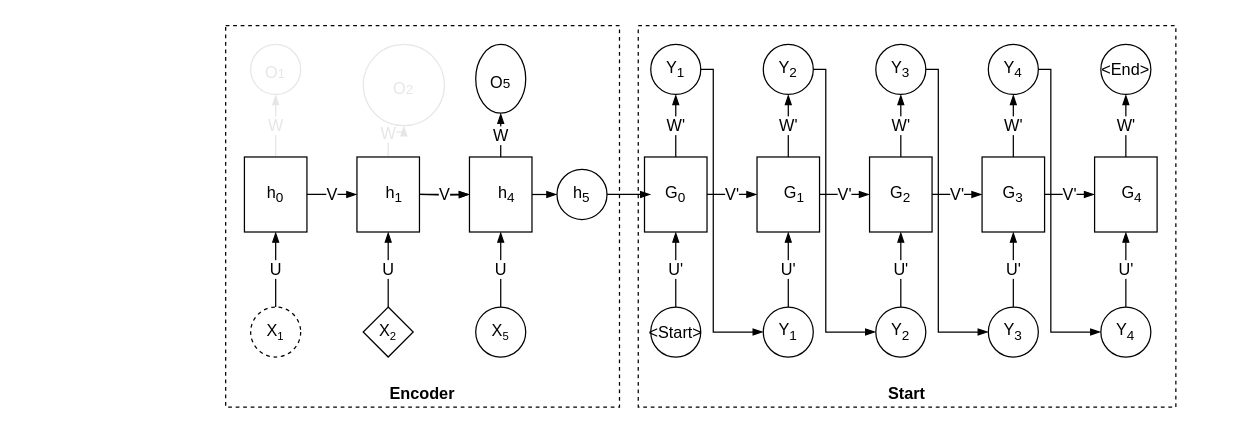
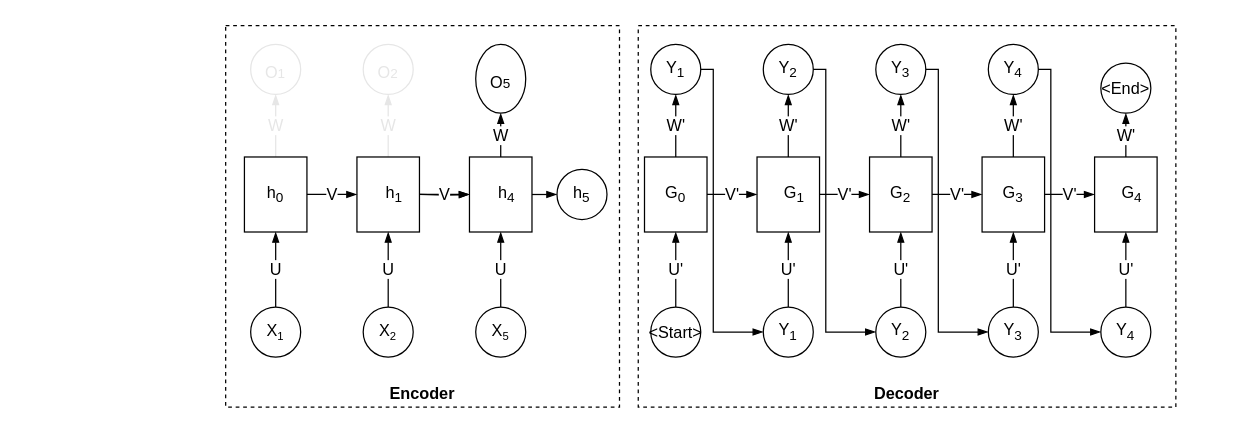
node "<End>": moved (1126, 69) -> (1126, 88)
node "O2": size 81x81 -> 50x50
edge "h5" -> "G0": removed
node "X1": style dashed -> solid
node "X2": shape diamond -> ellipse
node "Start": label "Start" -> "Decoder"
